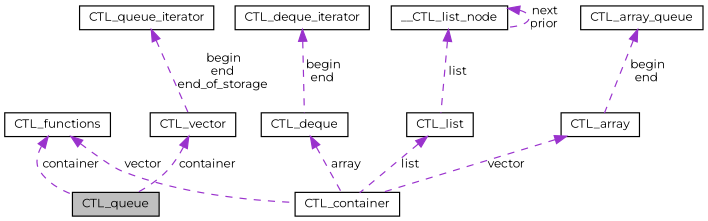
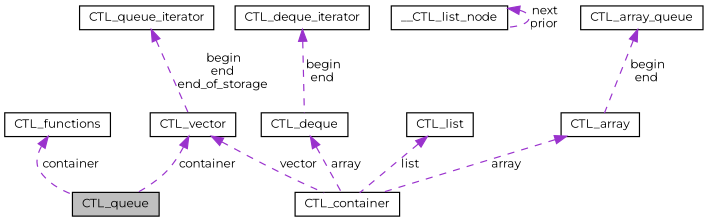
edge "CTL_list" -> "__CTL_list_node": removed, label "list"
edge "CTL_container" -> "CTL_array": label " vector" -> " array"
edge "CTL_container" -> "CTL_functions": now "CTL_container" -> "CTL_vector"
